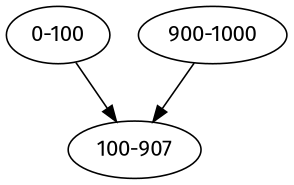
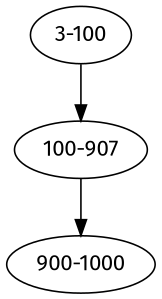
node "0-100": label "0-100" -> "3-100"
edge "900-1000" -> "100-907": reversed
